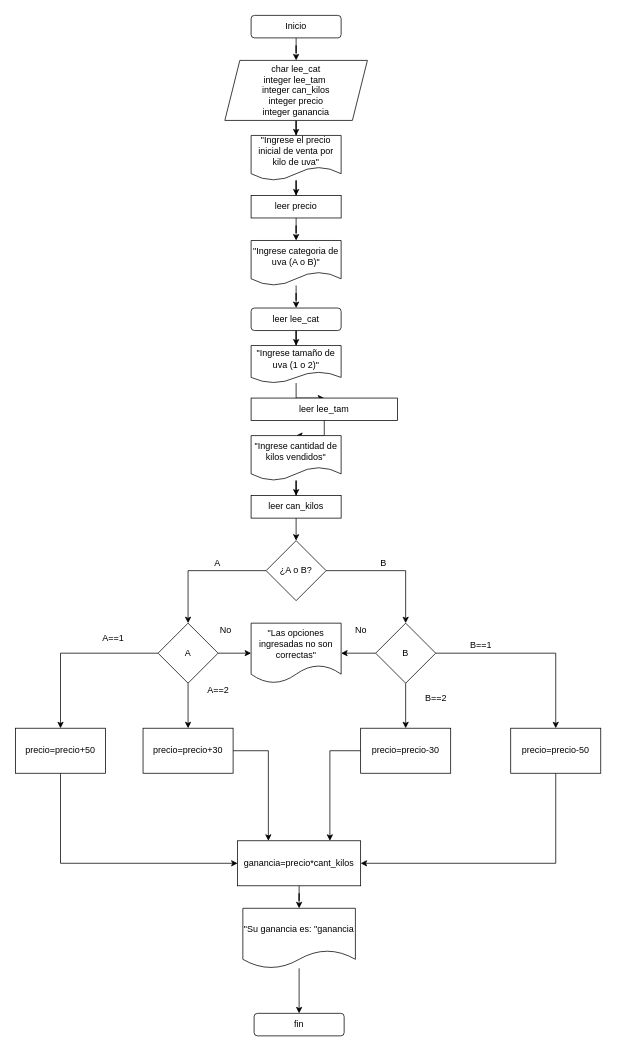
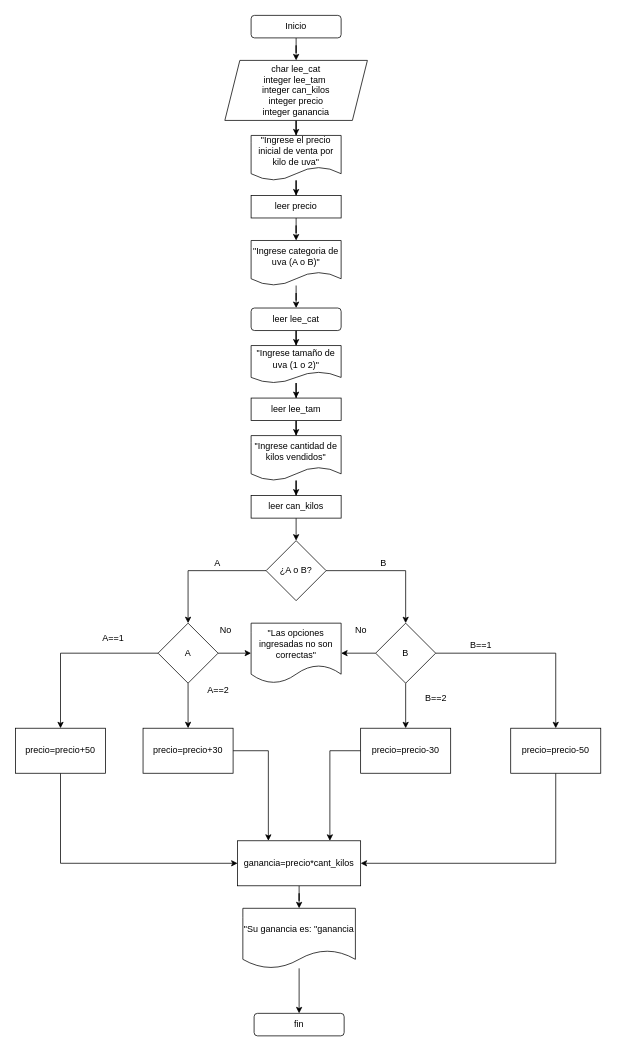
node "leer lee_tam": size 146x23 -> 90x23
